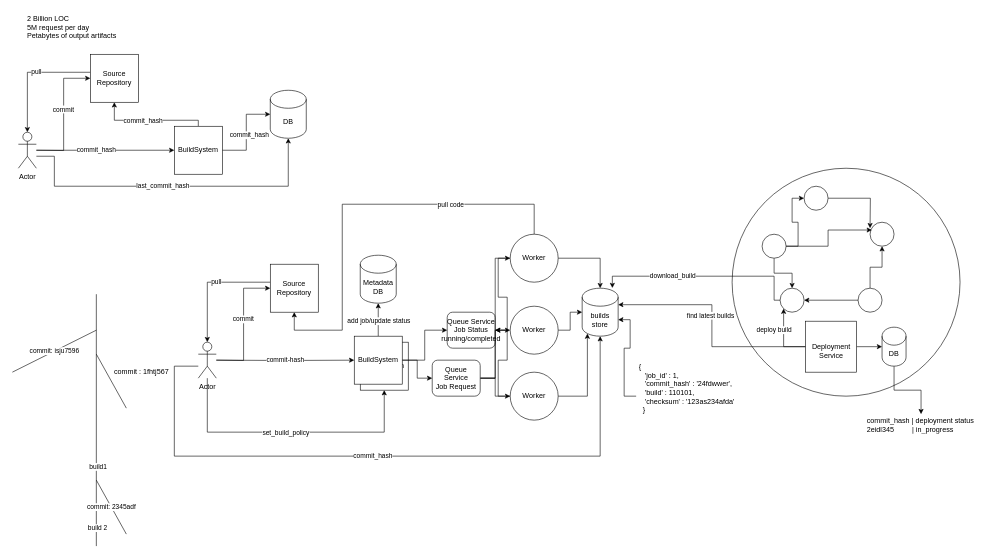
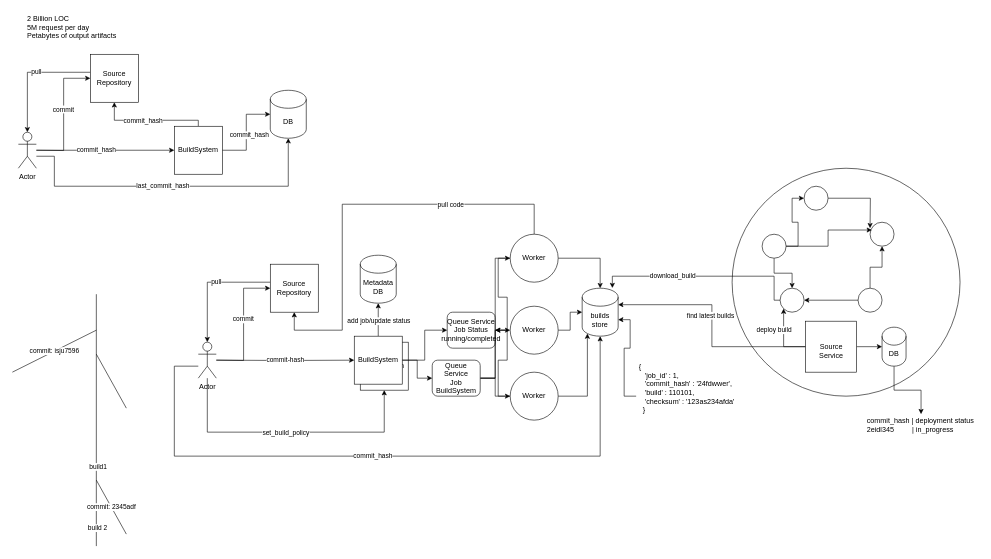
node "Deployment Service": label "Deployment Service" -> "Source Service"
node "commit : 1fhtj567": removed
node "Queue Service Job Request": label "Queue Service Job Request" -> "Queue Service Job BuildSystem"
